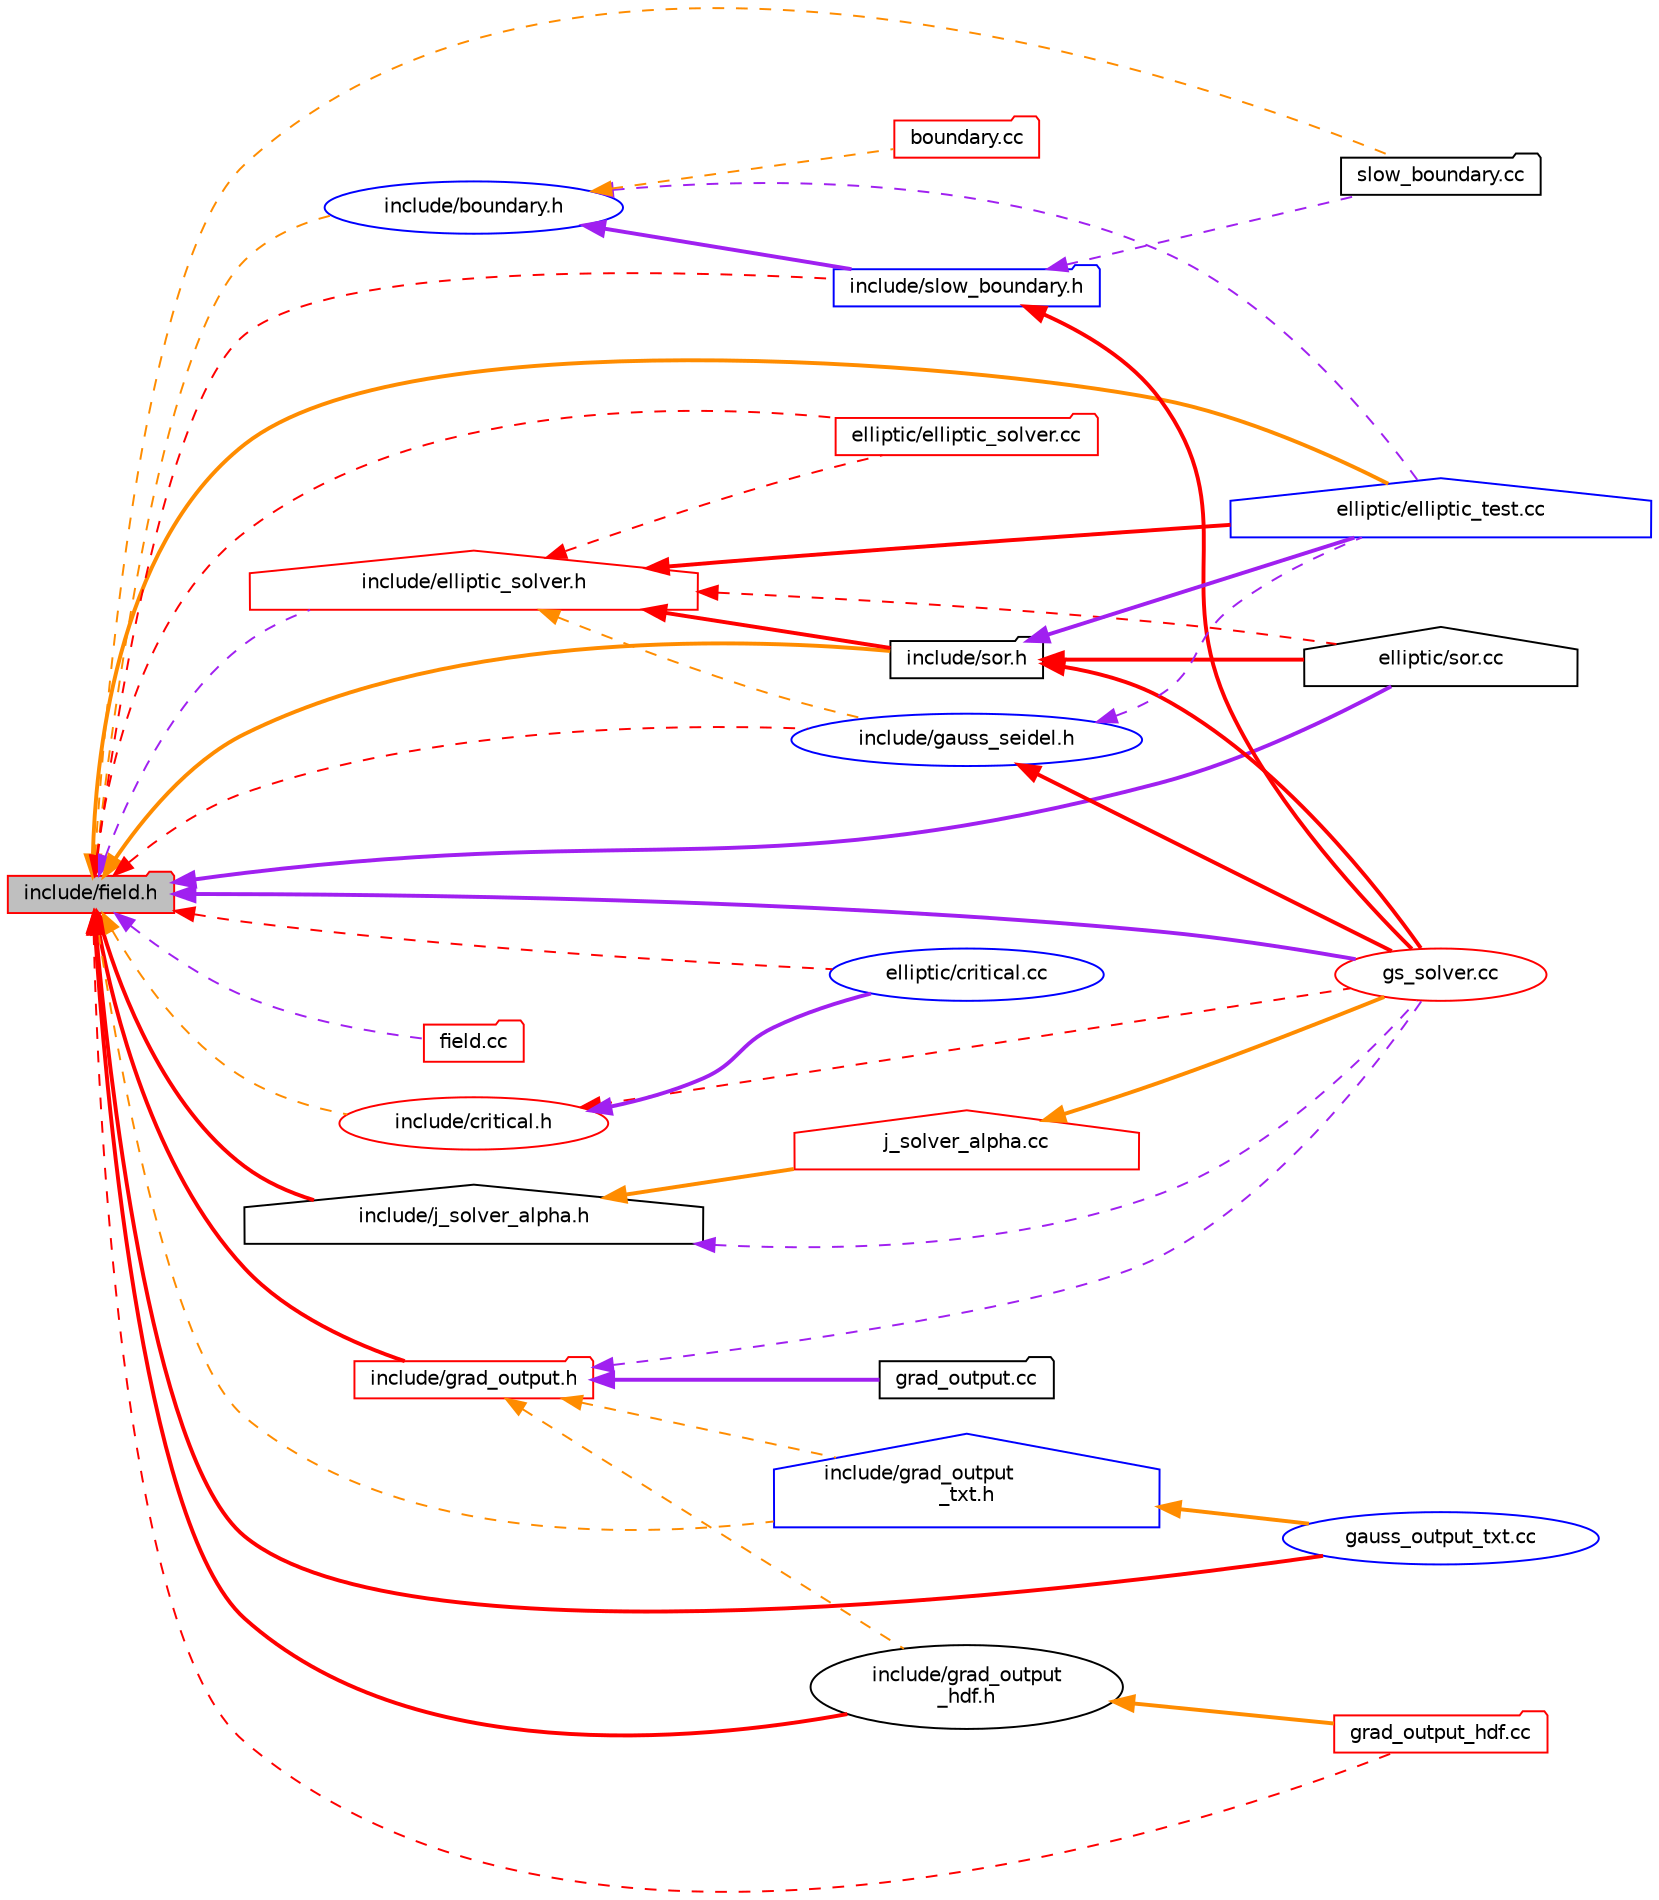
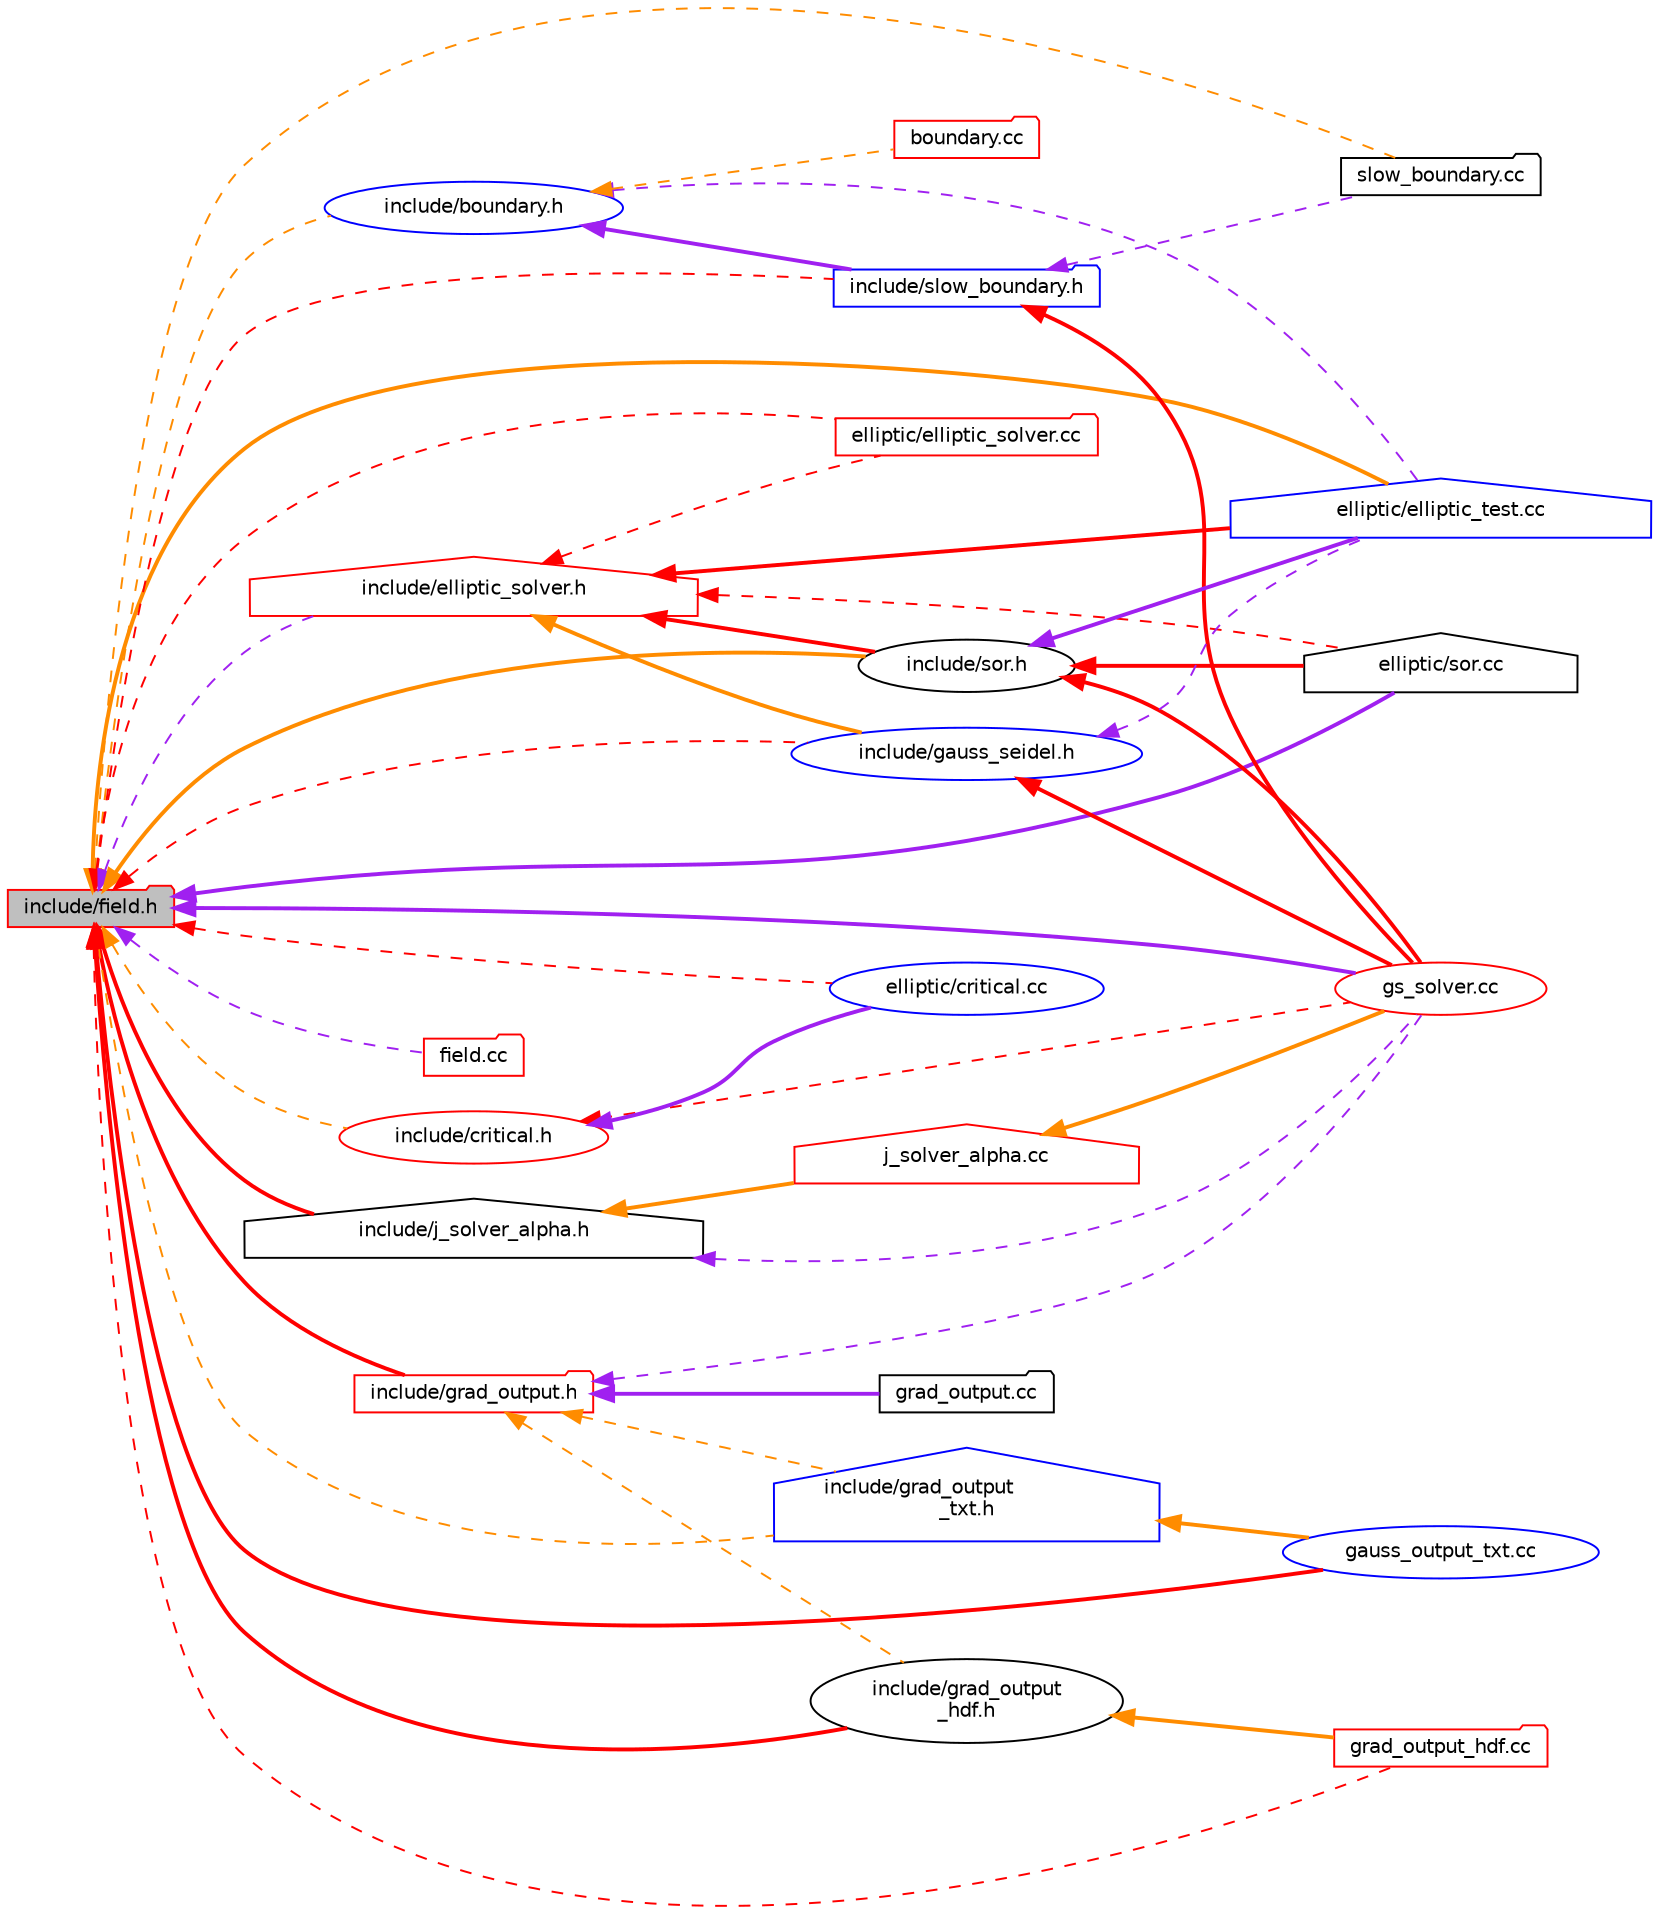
node "include/sor.h": shape folder -> ellipse
edge "include/gauss_seidel.h" -> "include/elliptic_solver.h": style dashed -> bold
